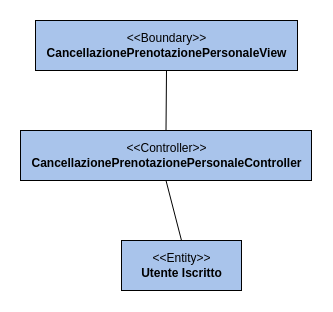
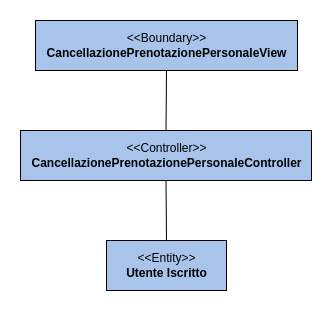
node "<<Entity>> Utente Iscritto": moved (182, 266) -> (167, 266)
